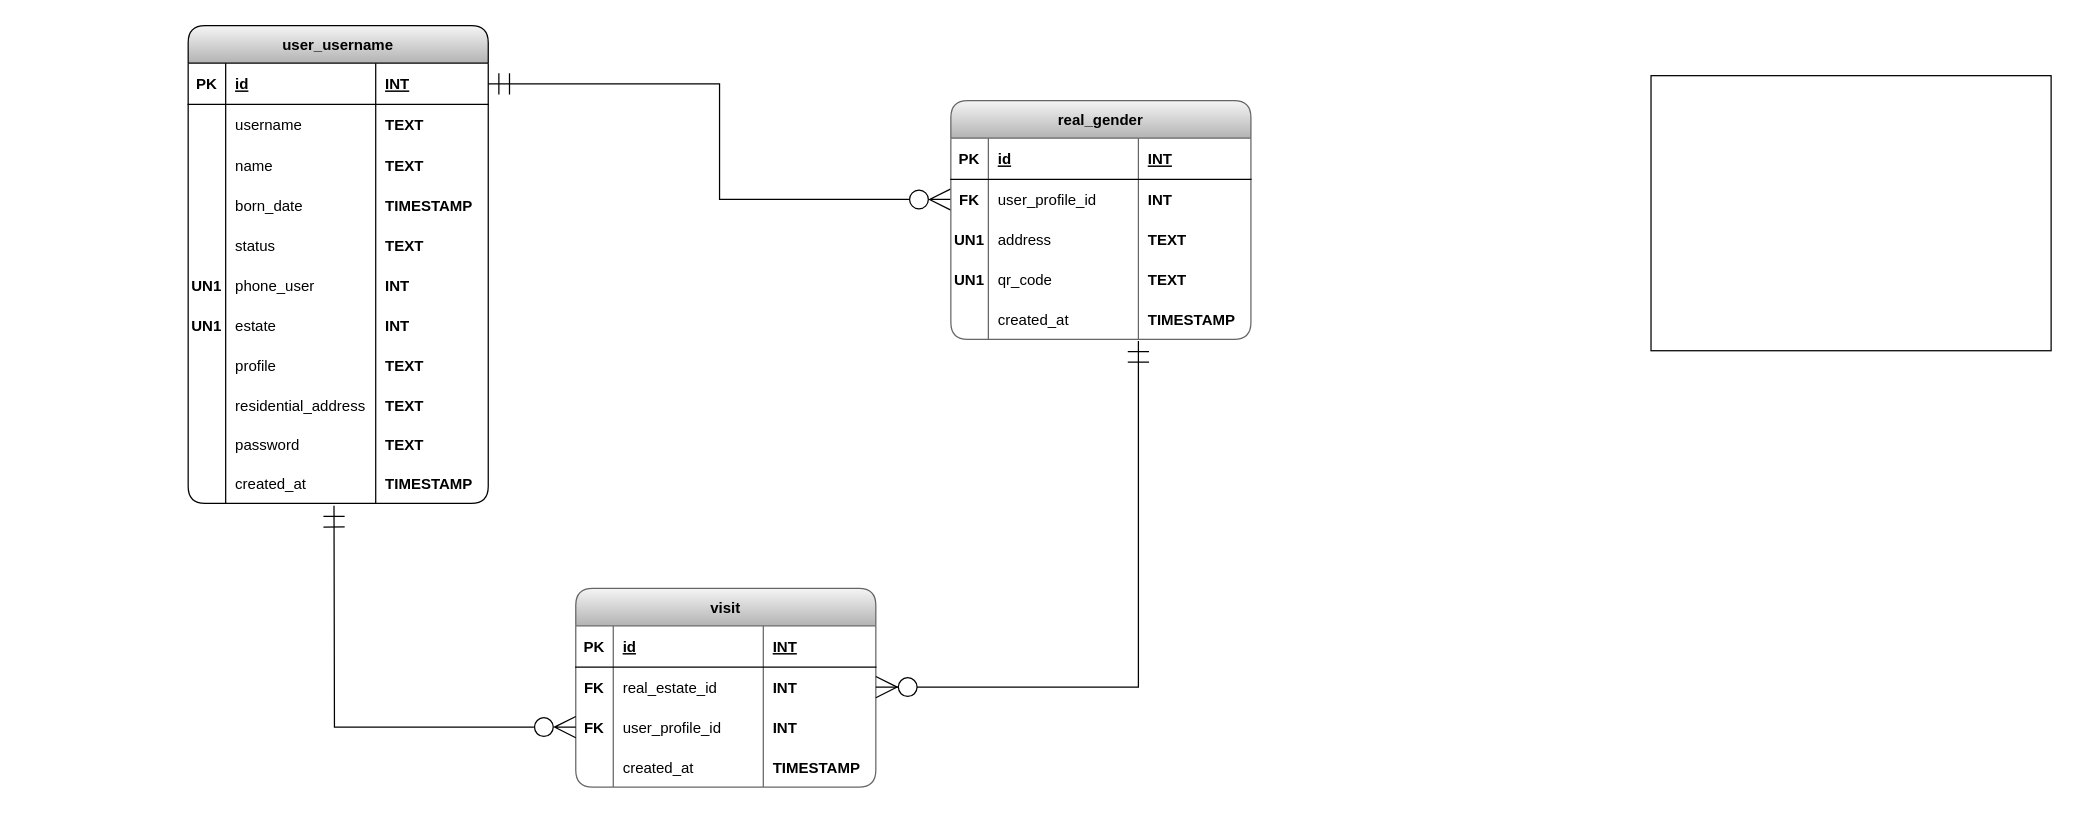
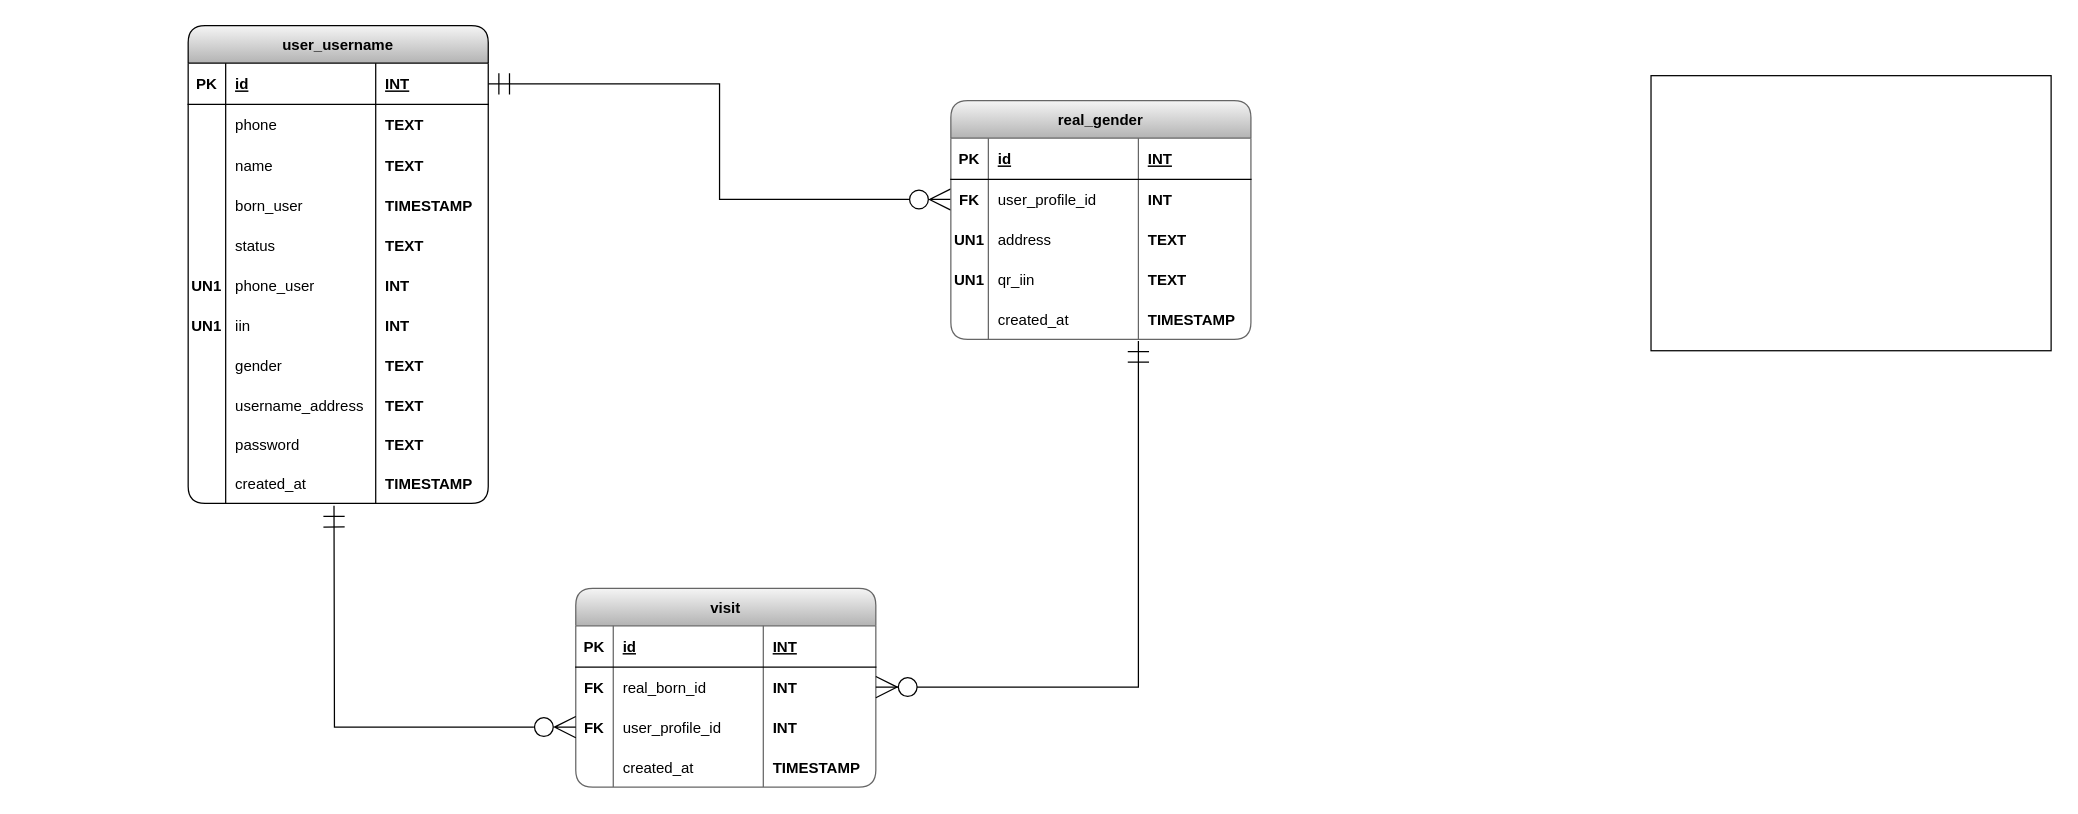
node "username": label "username" -> "phone"
node "born_date": label "born_date" -> "born_user"
node "qr_code": label "qr_code" -> "qr_iin"
node "estate": label "estate" -> "iin"
node "profile": label "profile" -> "gender"
node "residential_address": label "residential_address" -> "username_address"
node "real_estate_id": label "real_estate_id" -> "real_born_id"
